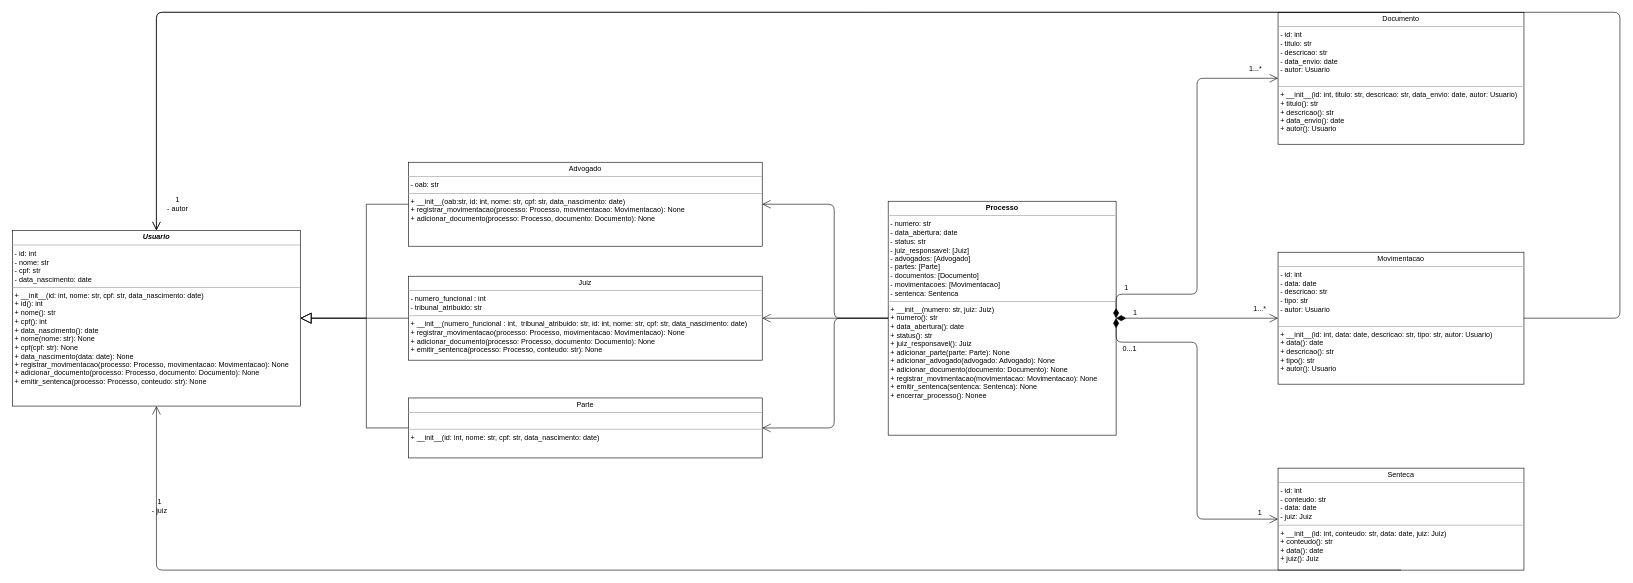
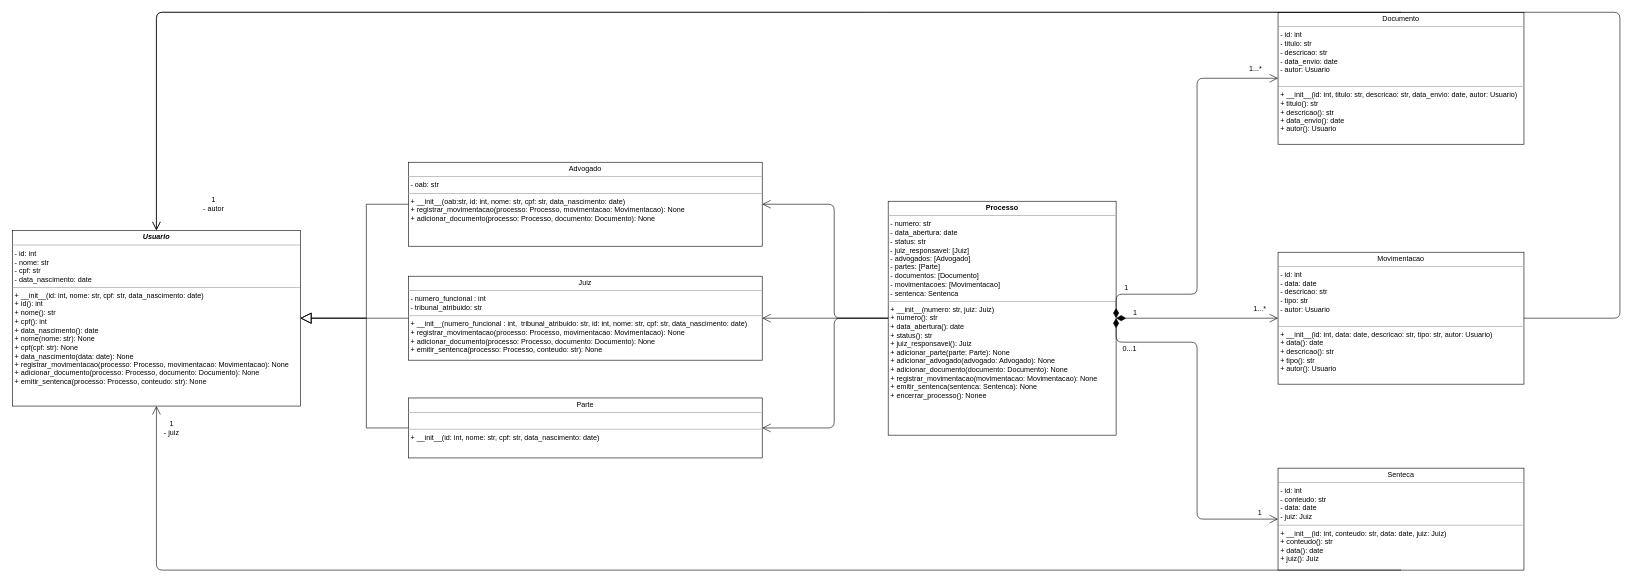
node "1 - autor": moved (177, 204) -> (213, 204)
node "1 - juiz": moved (159, 506) -> (171, 428)
